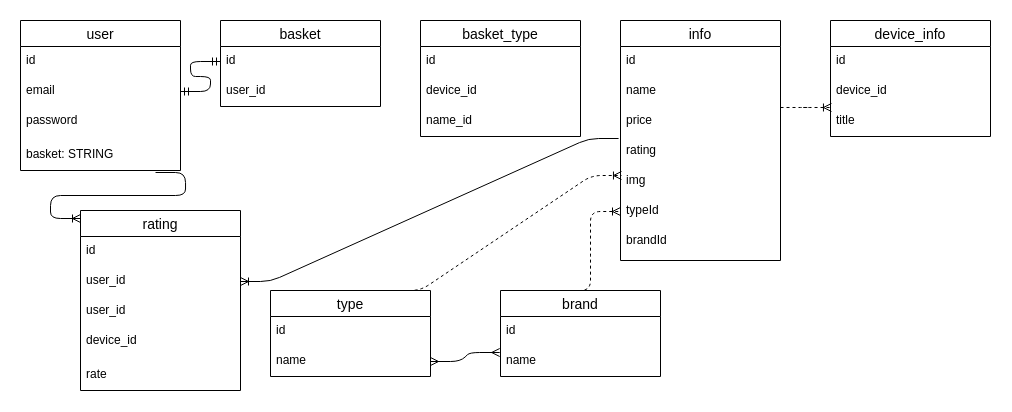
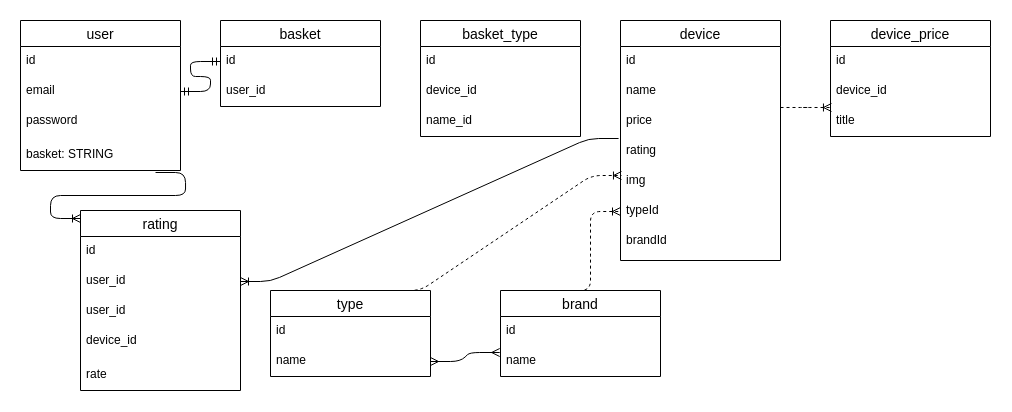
node "info": label "info" -> "device"
node "device_info": label "device_info" -> "device_price"
